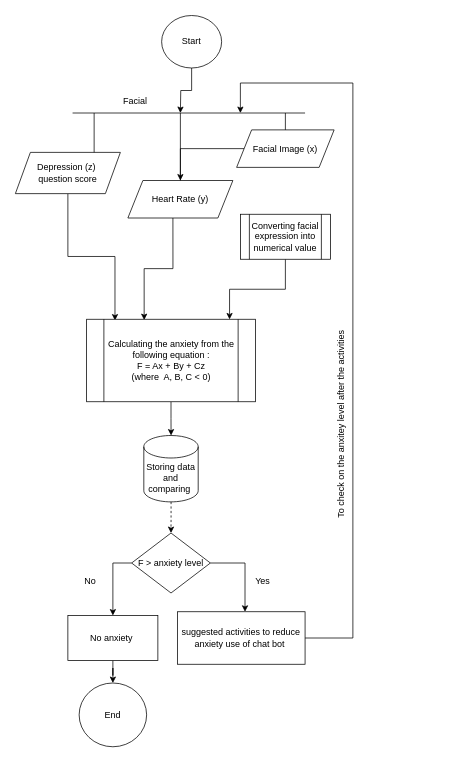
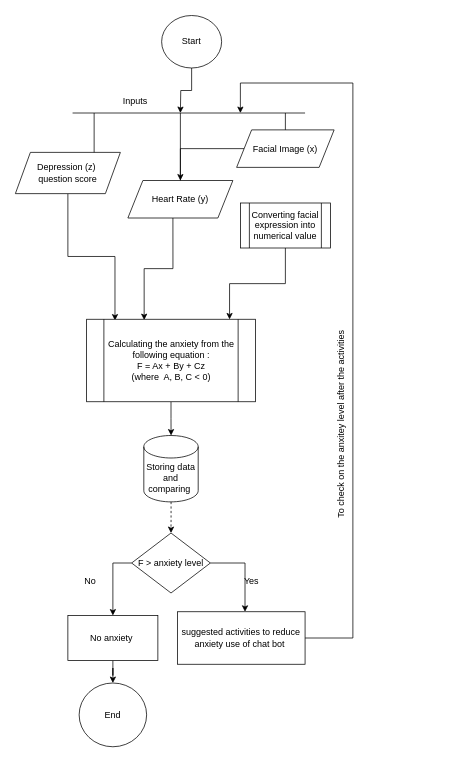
node "Facial": label "Facial" -> "Inputs"
node "Converting facial expression into numerical value": moved (285, 237) -> (285, 225)
node "Yes": moved (263, 582) -> (252, 582)
